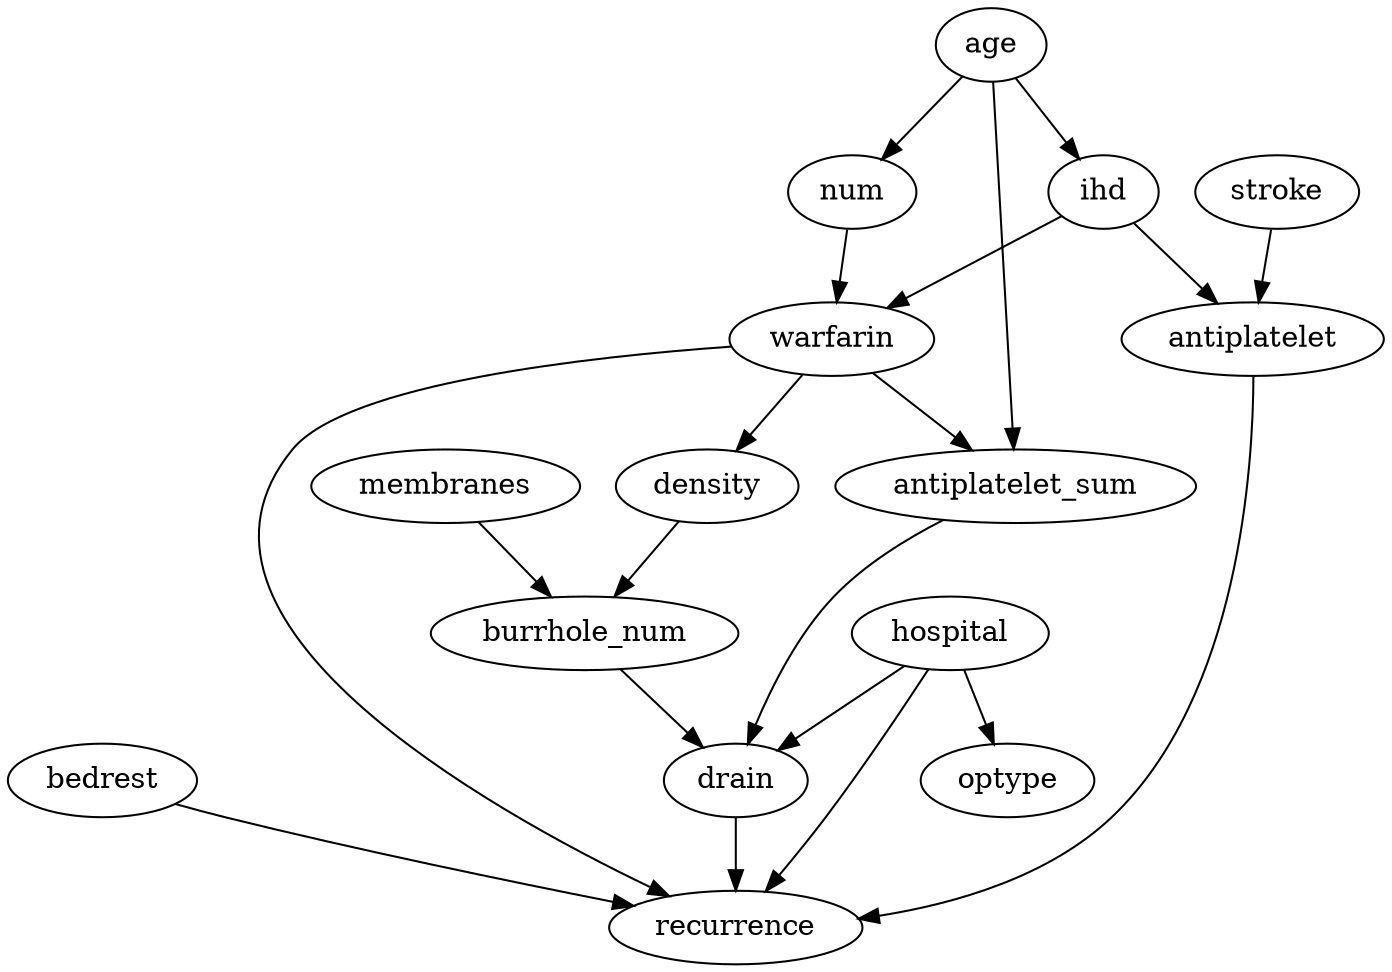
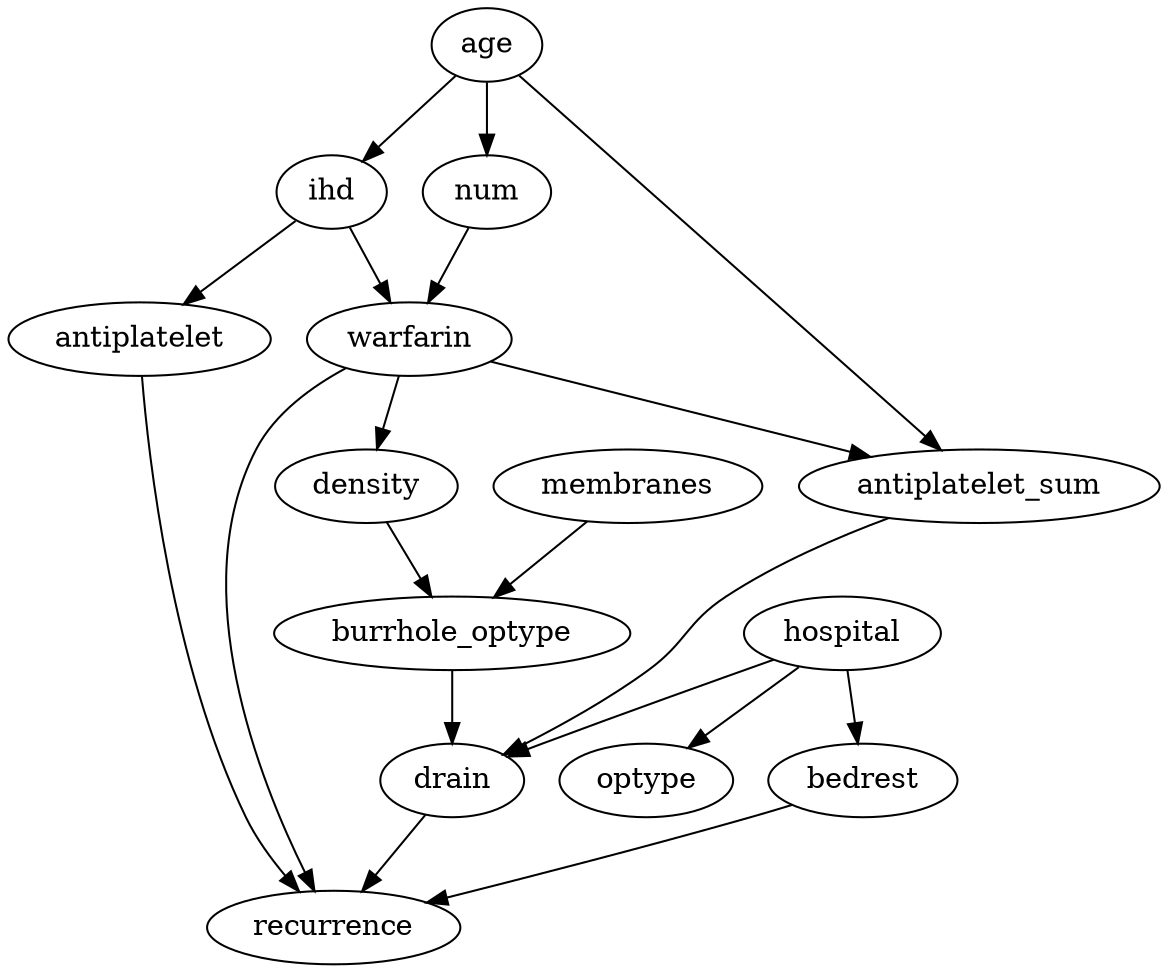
node "stroke": removed
node "burrhole_num": label "burrhole_num" -> "burrhole_optype"
edge "hospital" -> "recurrence": now "hospital" -> "bedrest"
